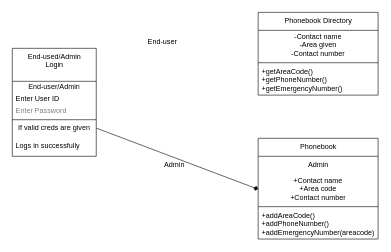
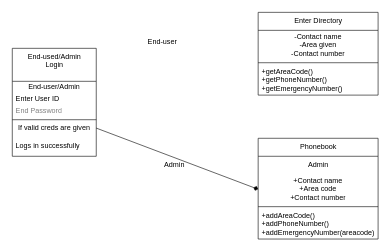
node "Phonebook Directory": label "Phonebook Directory" -> "Enter Directory"
node "Enter Password": label "Enter Password" -> "End Password"
